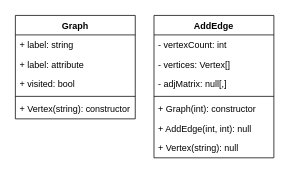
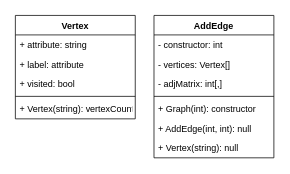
node "Graph": label "Graph" -> "Vertex"
node "+ label: string": label "+ label: string" -> "+ attribute: string"
node "- vertexCount: int": label "- vertexCount: int" -> "- constructor: int"
node "- adjMatrix: null[,]": label "- adjMatrix: null[,]" -> "- adjMatrix: int[,]"
node "+ Vertex(string): constructor": label "+ Vertex(string): constructor" -> "+ Vertex(string): vertexCount"
